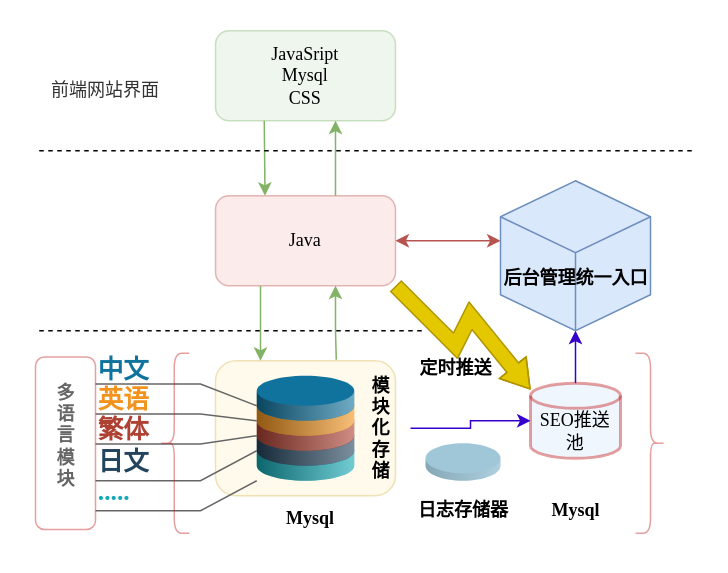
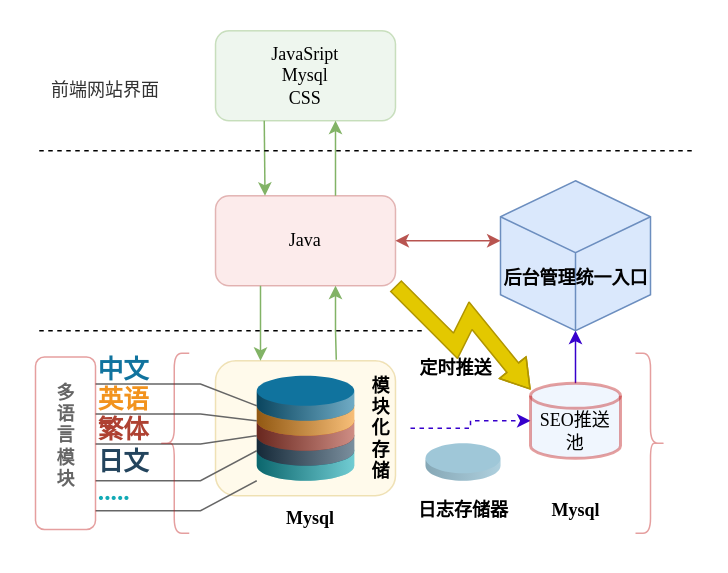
edge "模 块 化 存 储" -> "SEO推送池": style solid -> dashed
